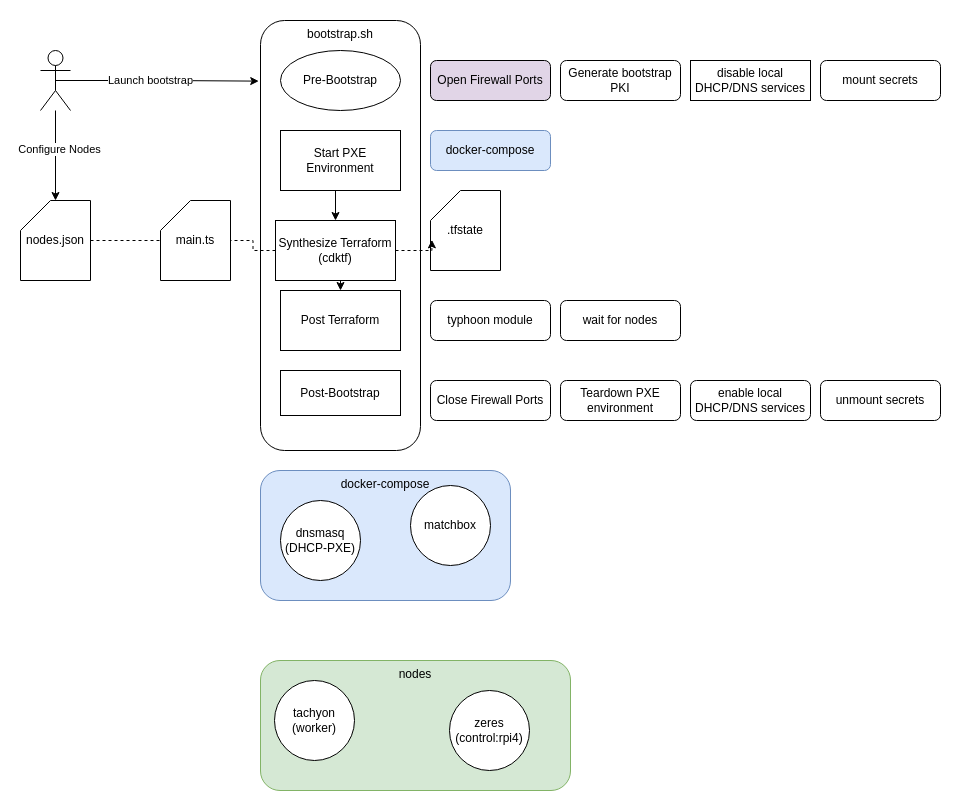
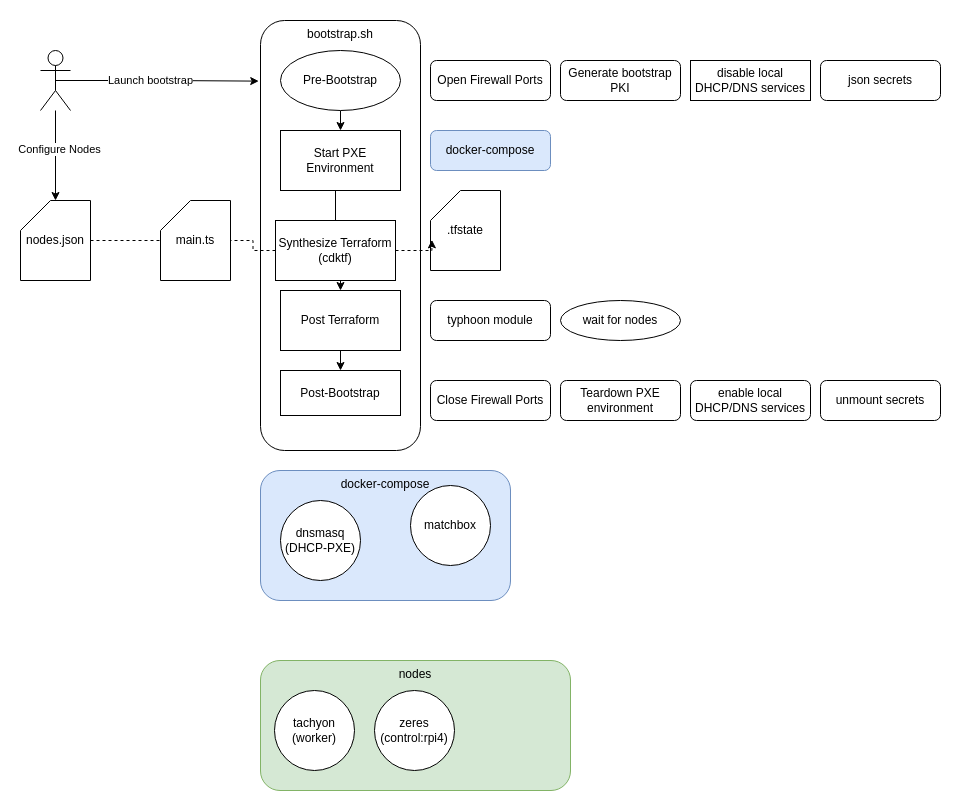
node "Open Firewall Ports": fillcolor #e1d5e7 -> #ffffff
node "mount secrets": label "mount secrets" -> "json secrets"
edge "Pre-Bootstrap" -> "Start PXE Environment": added
edge "Start PXE Environment" -> "Synthesize Terraform (cdktf)": arrowhead classic -> none
node "wait for nodes": shape rounded rectangle -> ellipse
edge "Post Terraform" -> "Post-Bootstrap": added
node "tachyon (worker)": moved (315, 721) -> (315, 731)
node "zeres (control:rpi4)": moved (490, 731) -> (415, 731)
